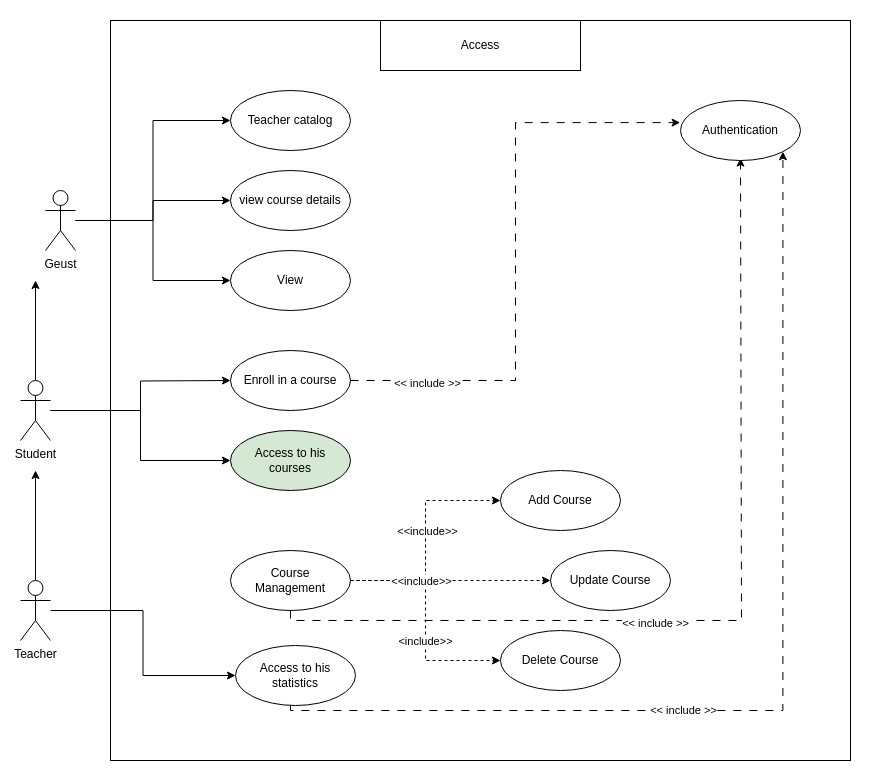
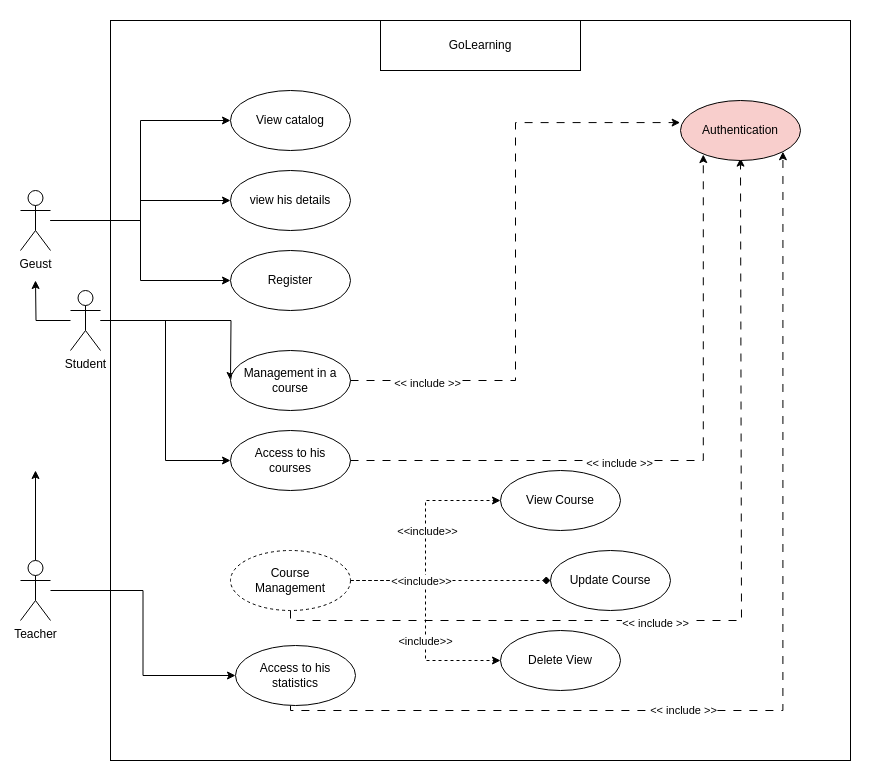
node "Access": label "Access" -> "GoLearning"
node "Teacher catalog": label "Teacher catalog" -> "View catalog"
node "Authentication": fillcolor #ffffff -> #f8cecc
node "view course details": label "view course details" -> "view his details"
node "Geust": moved (61, 221) -> (36, 221)
node "View": label "View" -> "Register"
node "Enroll in a course": label "Enroll in a course" -> "Management in a course"
node "Student": moved (36, 411) -> (86, 321)
node "Access to his courses": fillcolor #d5e8d4 -> #ffffff
edge "Access to his courses" -> "Authentication": added, label "<< include >>"
node "Add Course": label "Add Course" -> "View Course"
node "Course Management": style solid -> dashed
edge "Course Management" -> "Update Course": arrowhead classic -> diamond
node "Teacher": moved (36, 611) -> (36, 591)
node "Delete Course": label "Delete Course" -> "Delete View"
